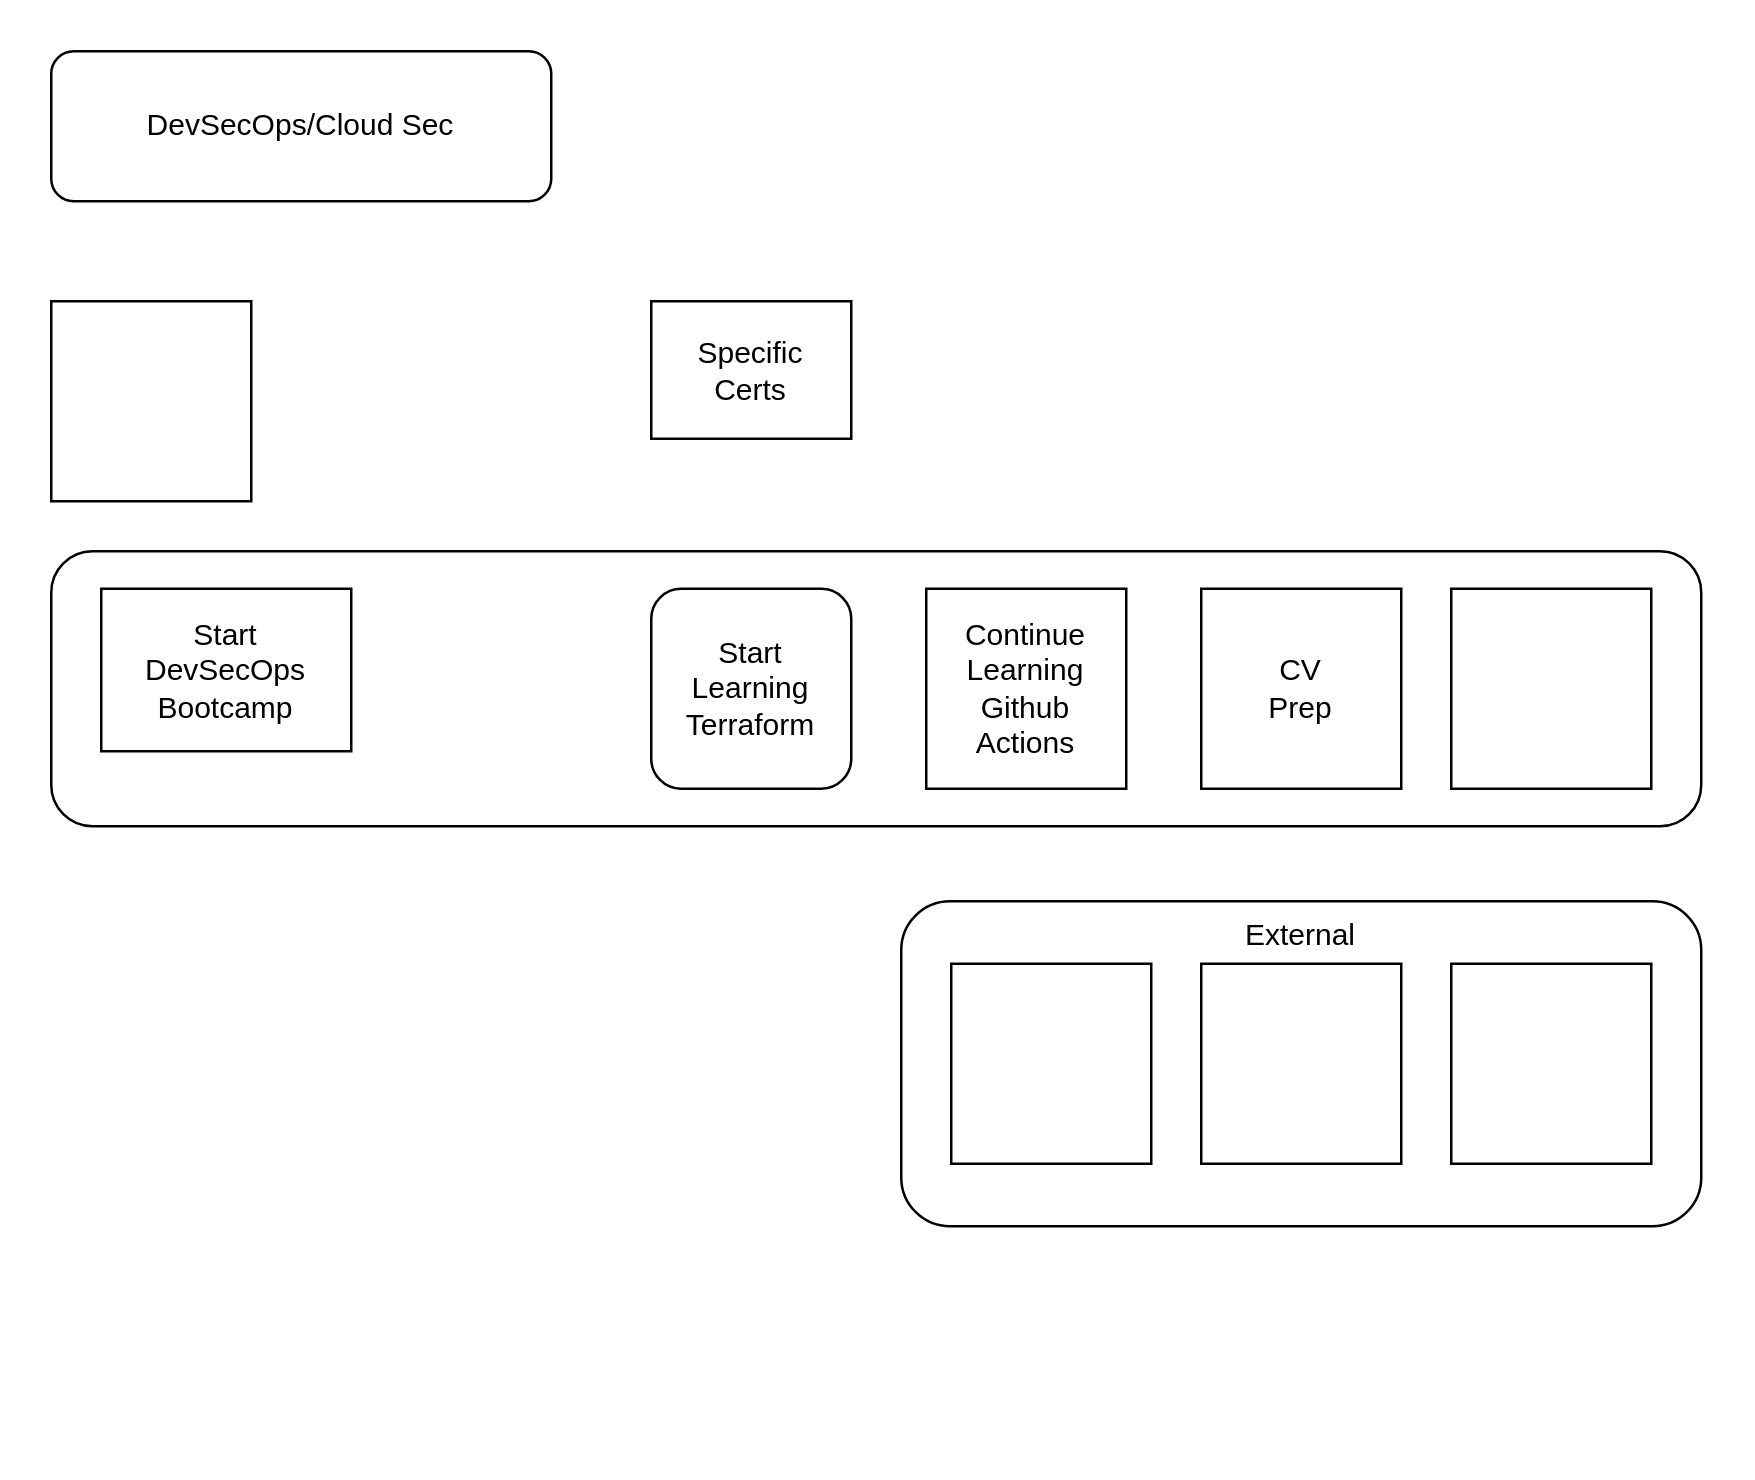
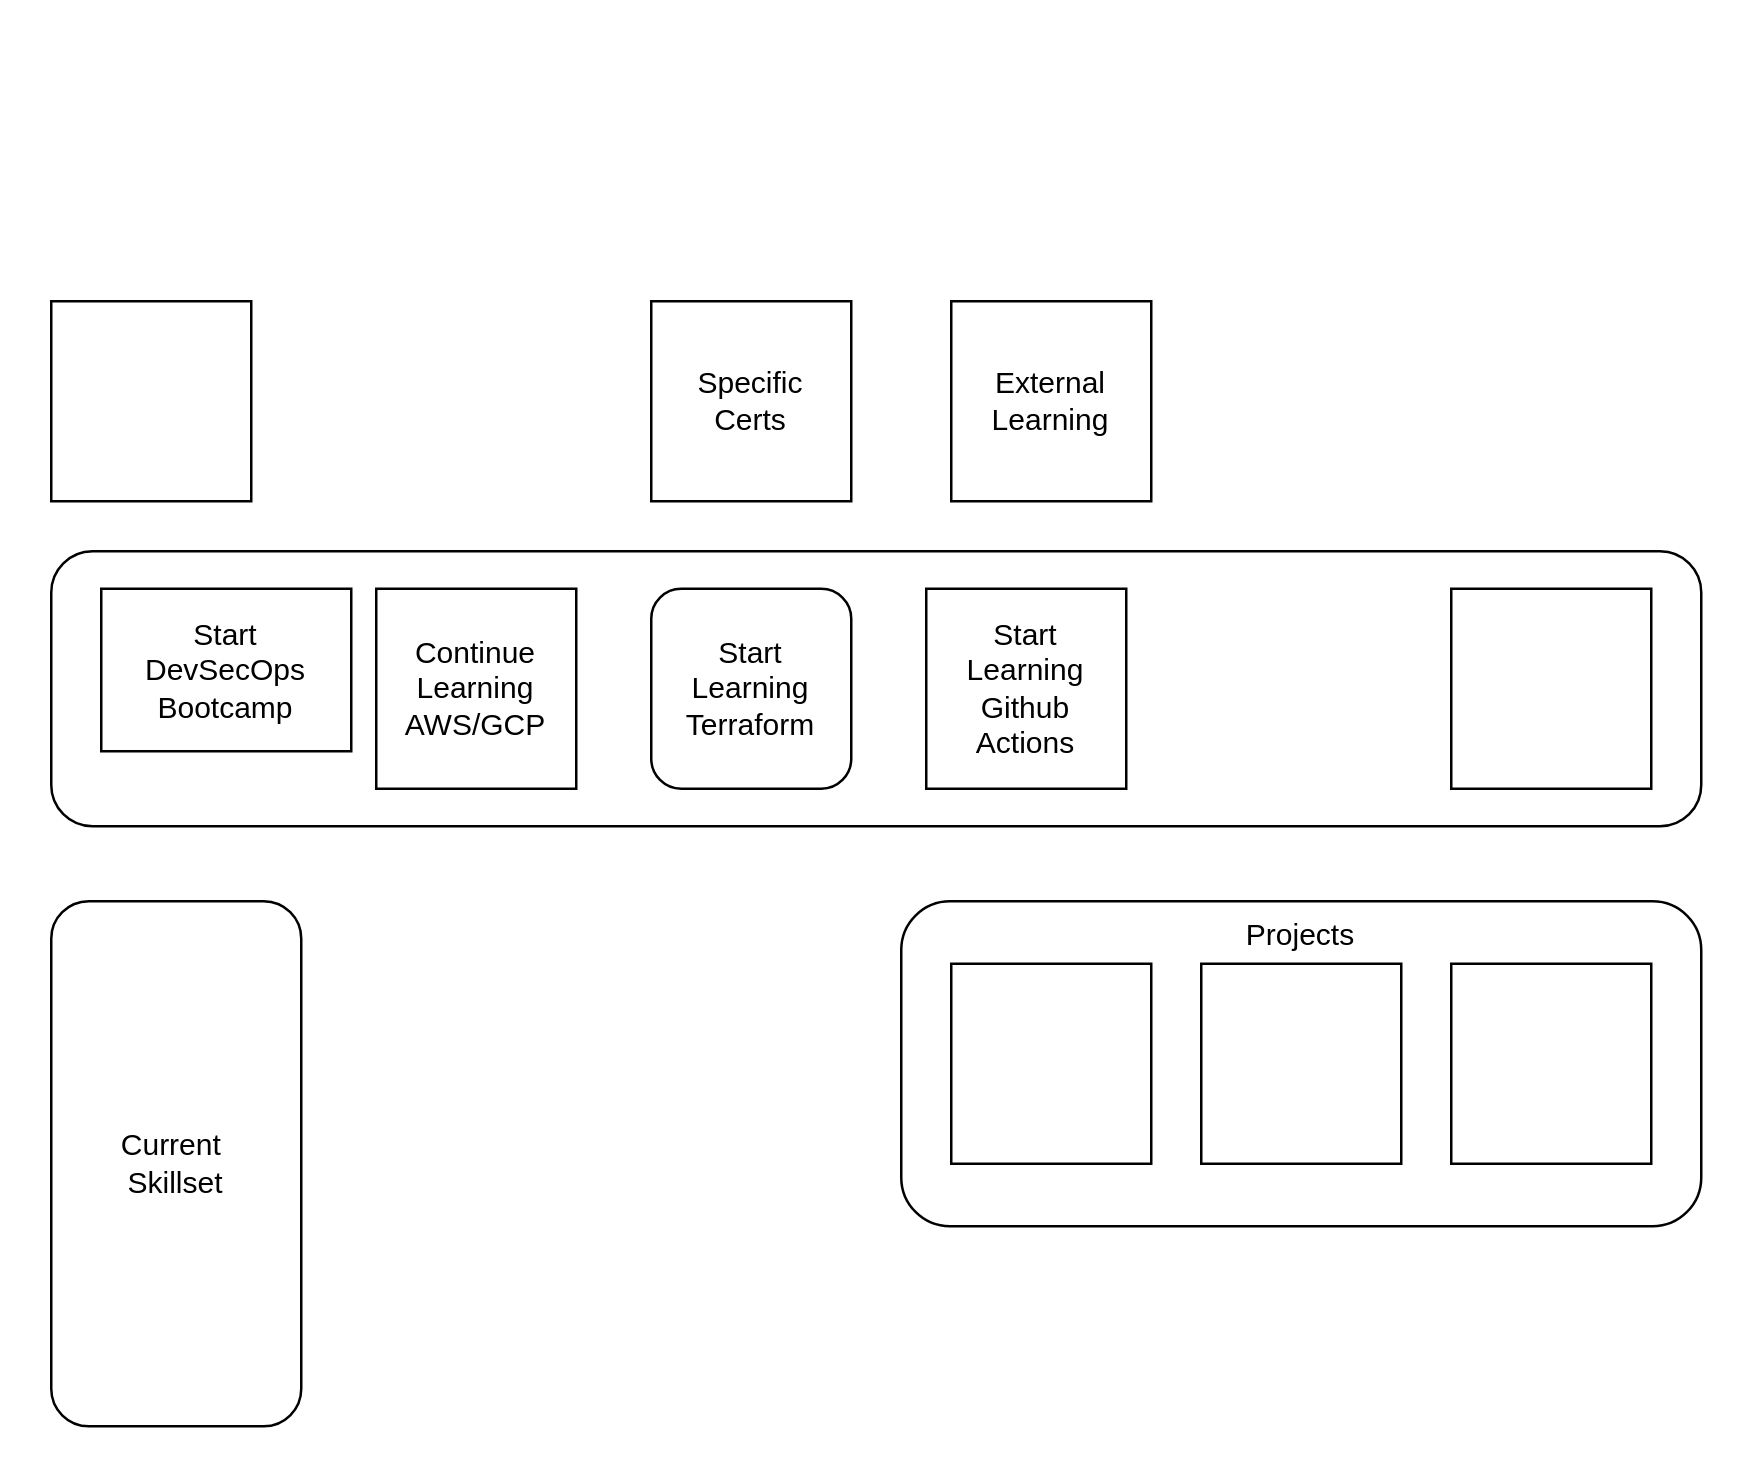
node "DevSecOps/Cloud Sec": removed
node "Specific Certs": size 200x138 -> 200x200
node "External Learning": added
node "Continue Learning AWS/GCP": added
node "Continue Learning Github Actions": label "Continue Learning Github Actions" -> "Start Learning Github Actions"
node "CV Prep": removed
node "External": label "External" -> "Projects"
node "Current Skillset": added
